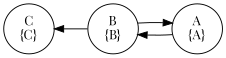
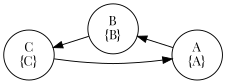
edge "B {B}" -> "A {A}": now "C {C}" -> "A {A}"
